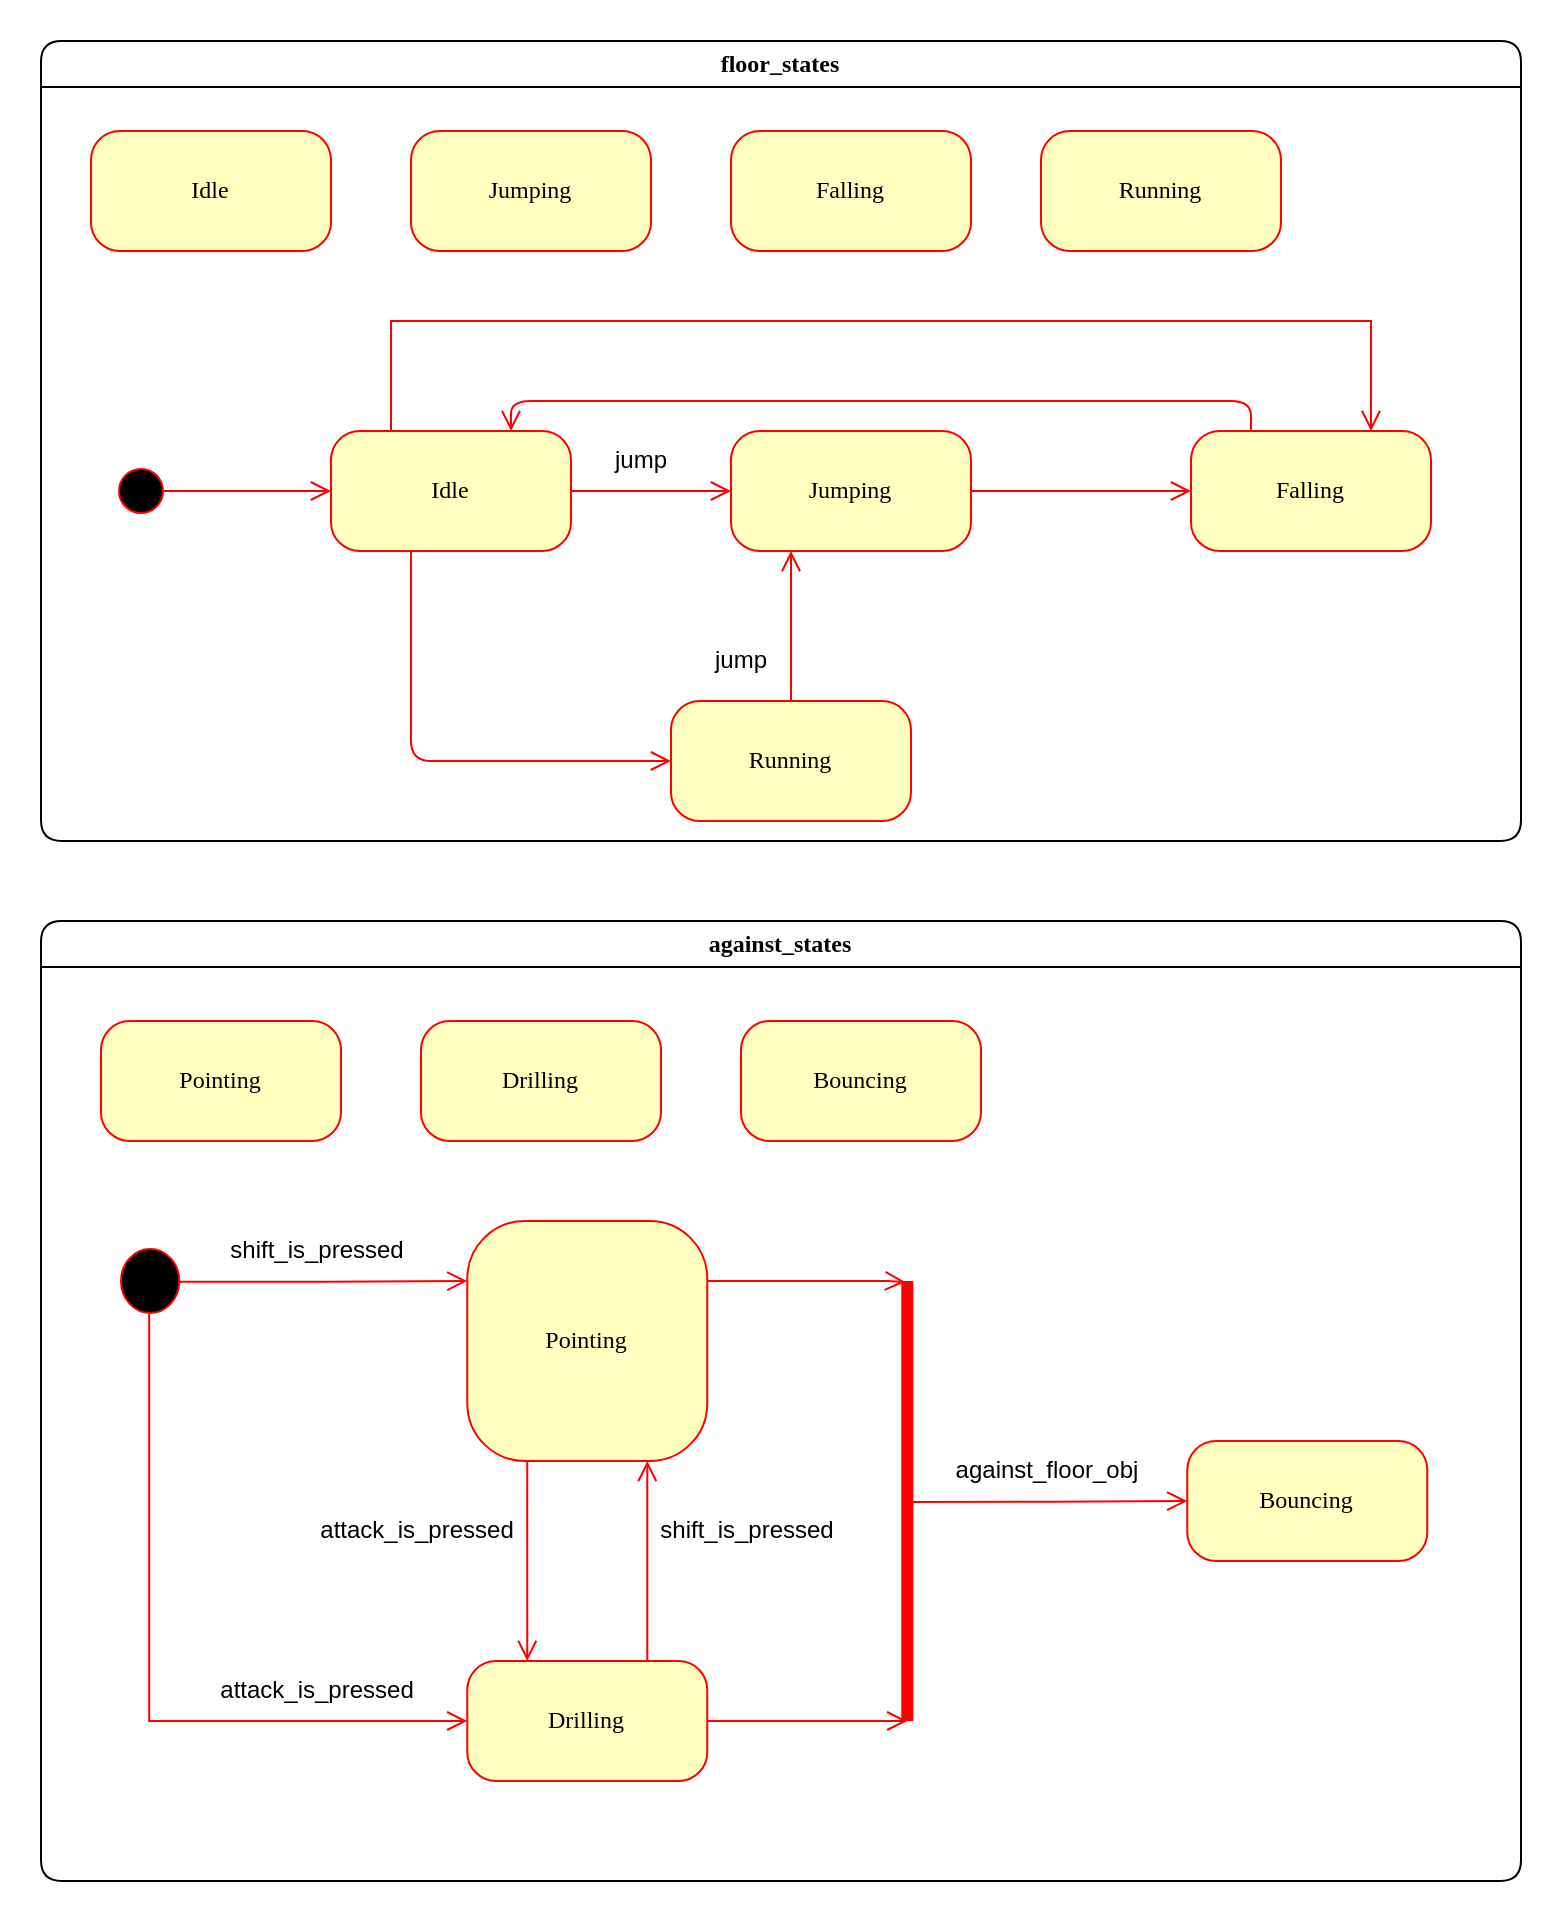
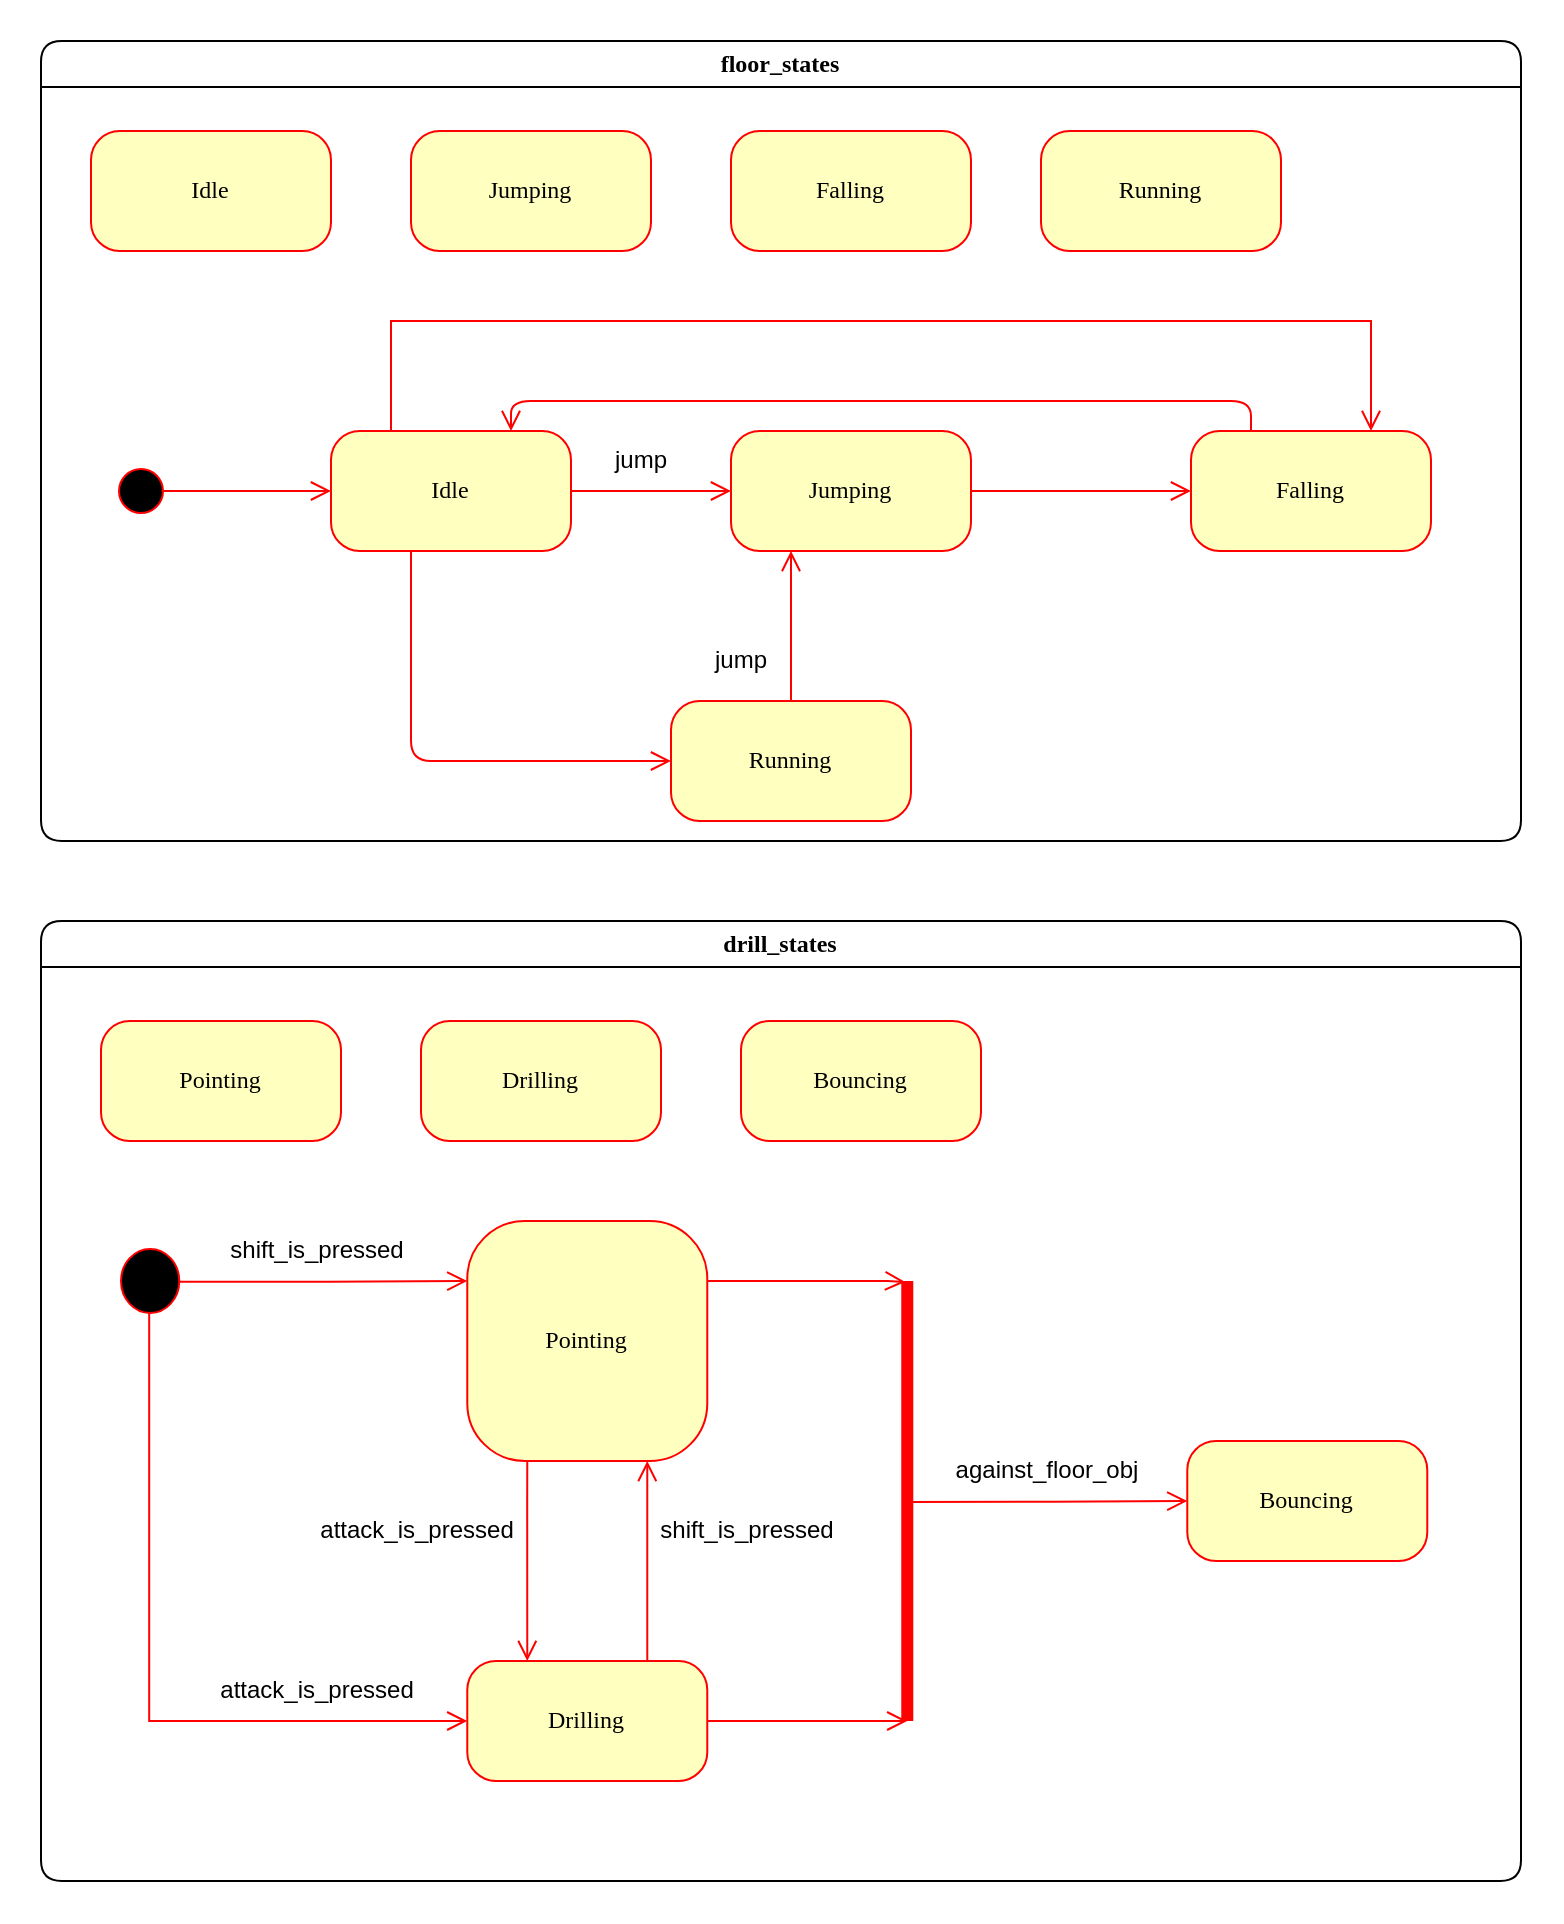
node "against_states": label "against_states" -> "drill_states"
